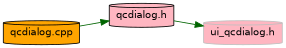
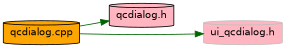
edge "qcdialog.h" -> "ui_qcdialog.h": now "qcdialog.cpp" -> "ui_qcdialog.h"
